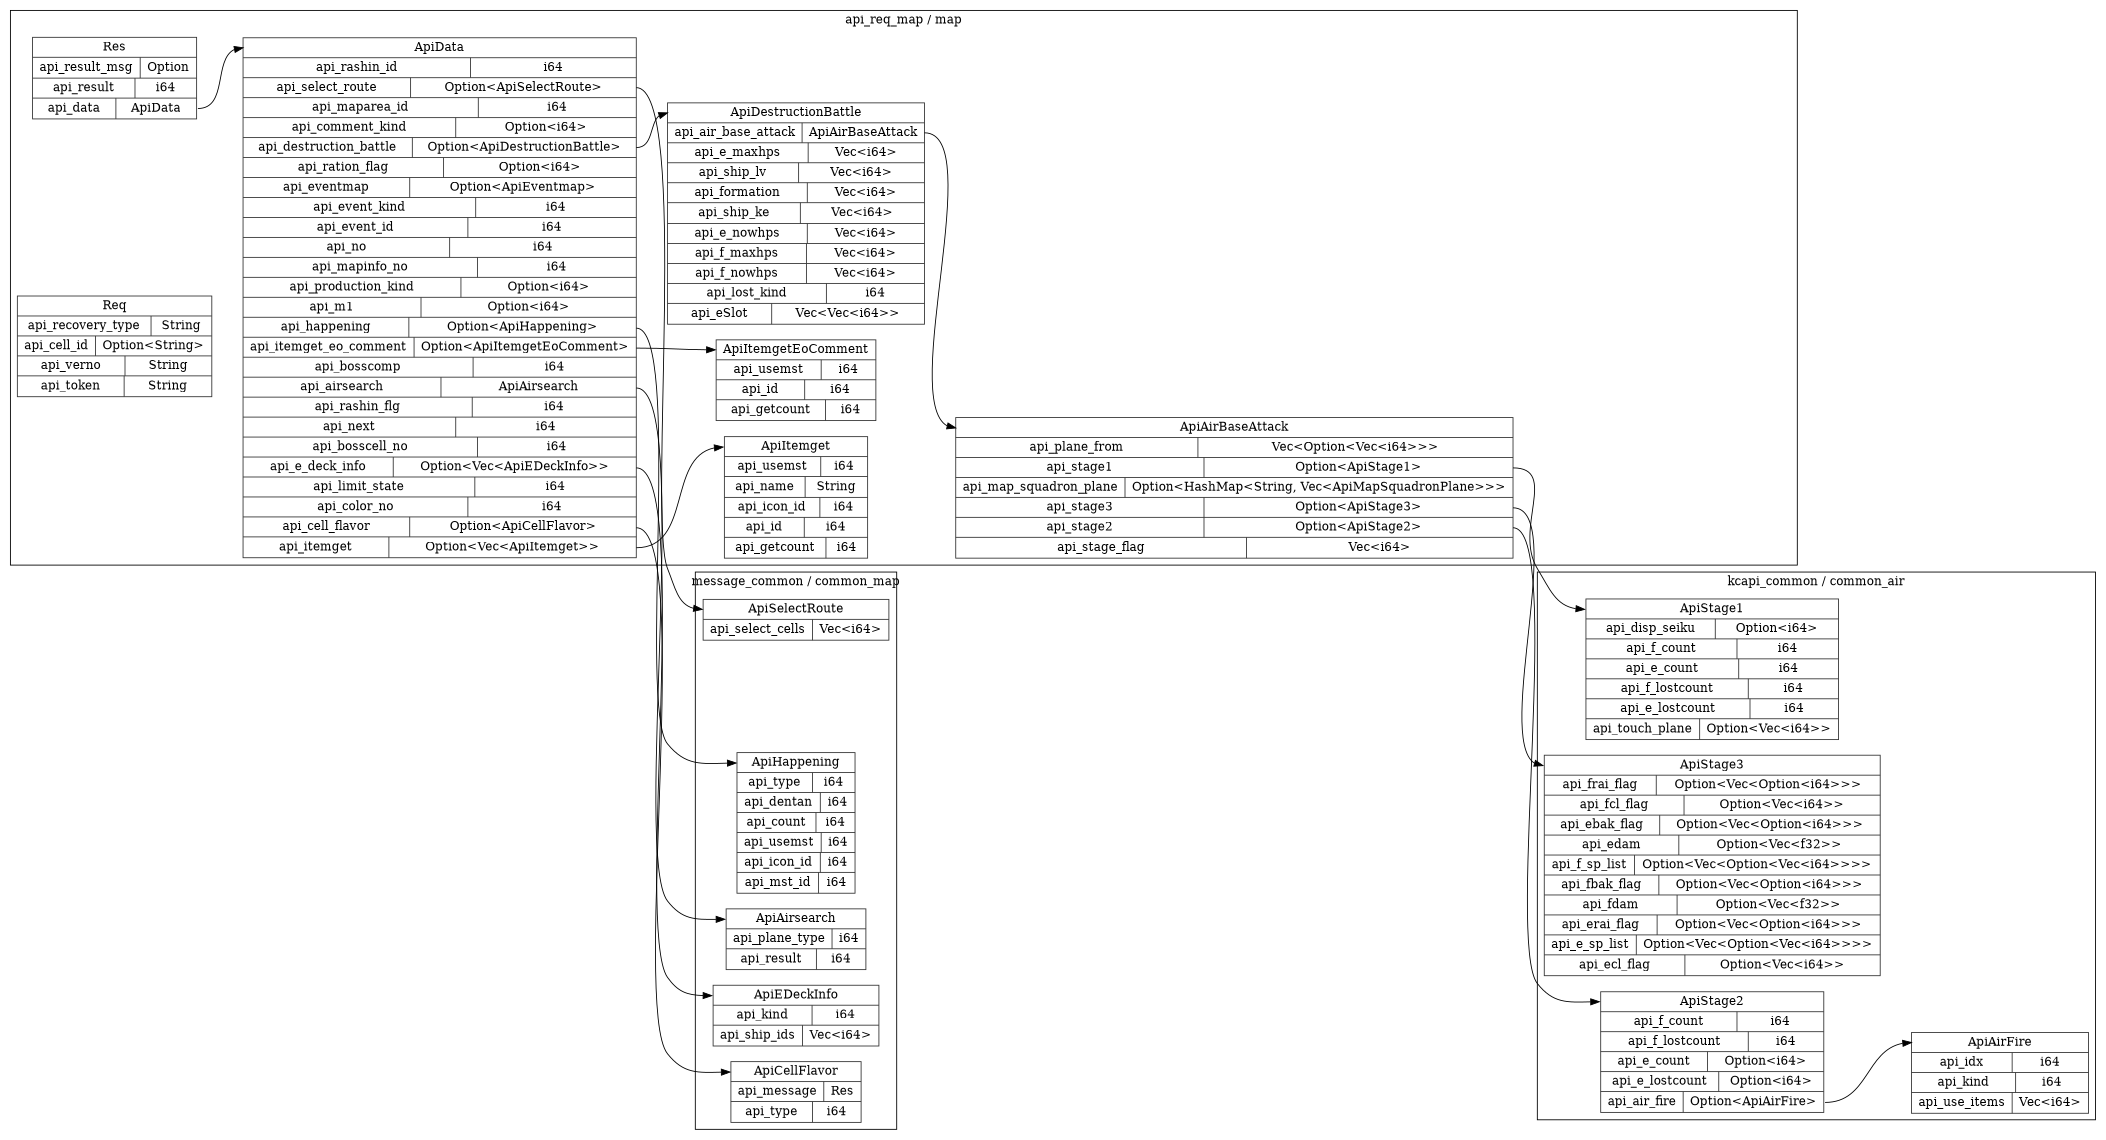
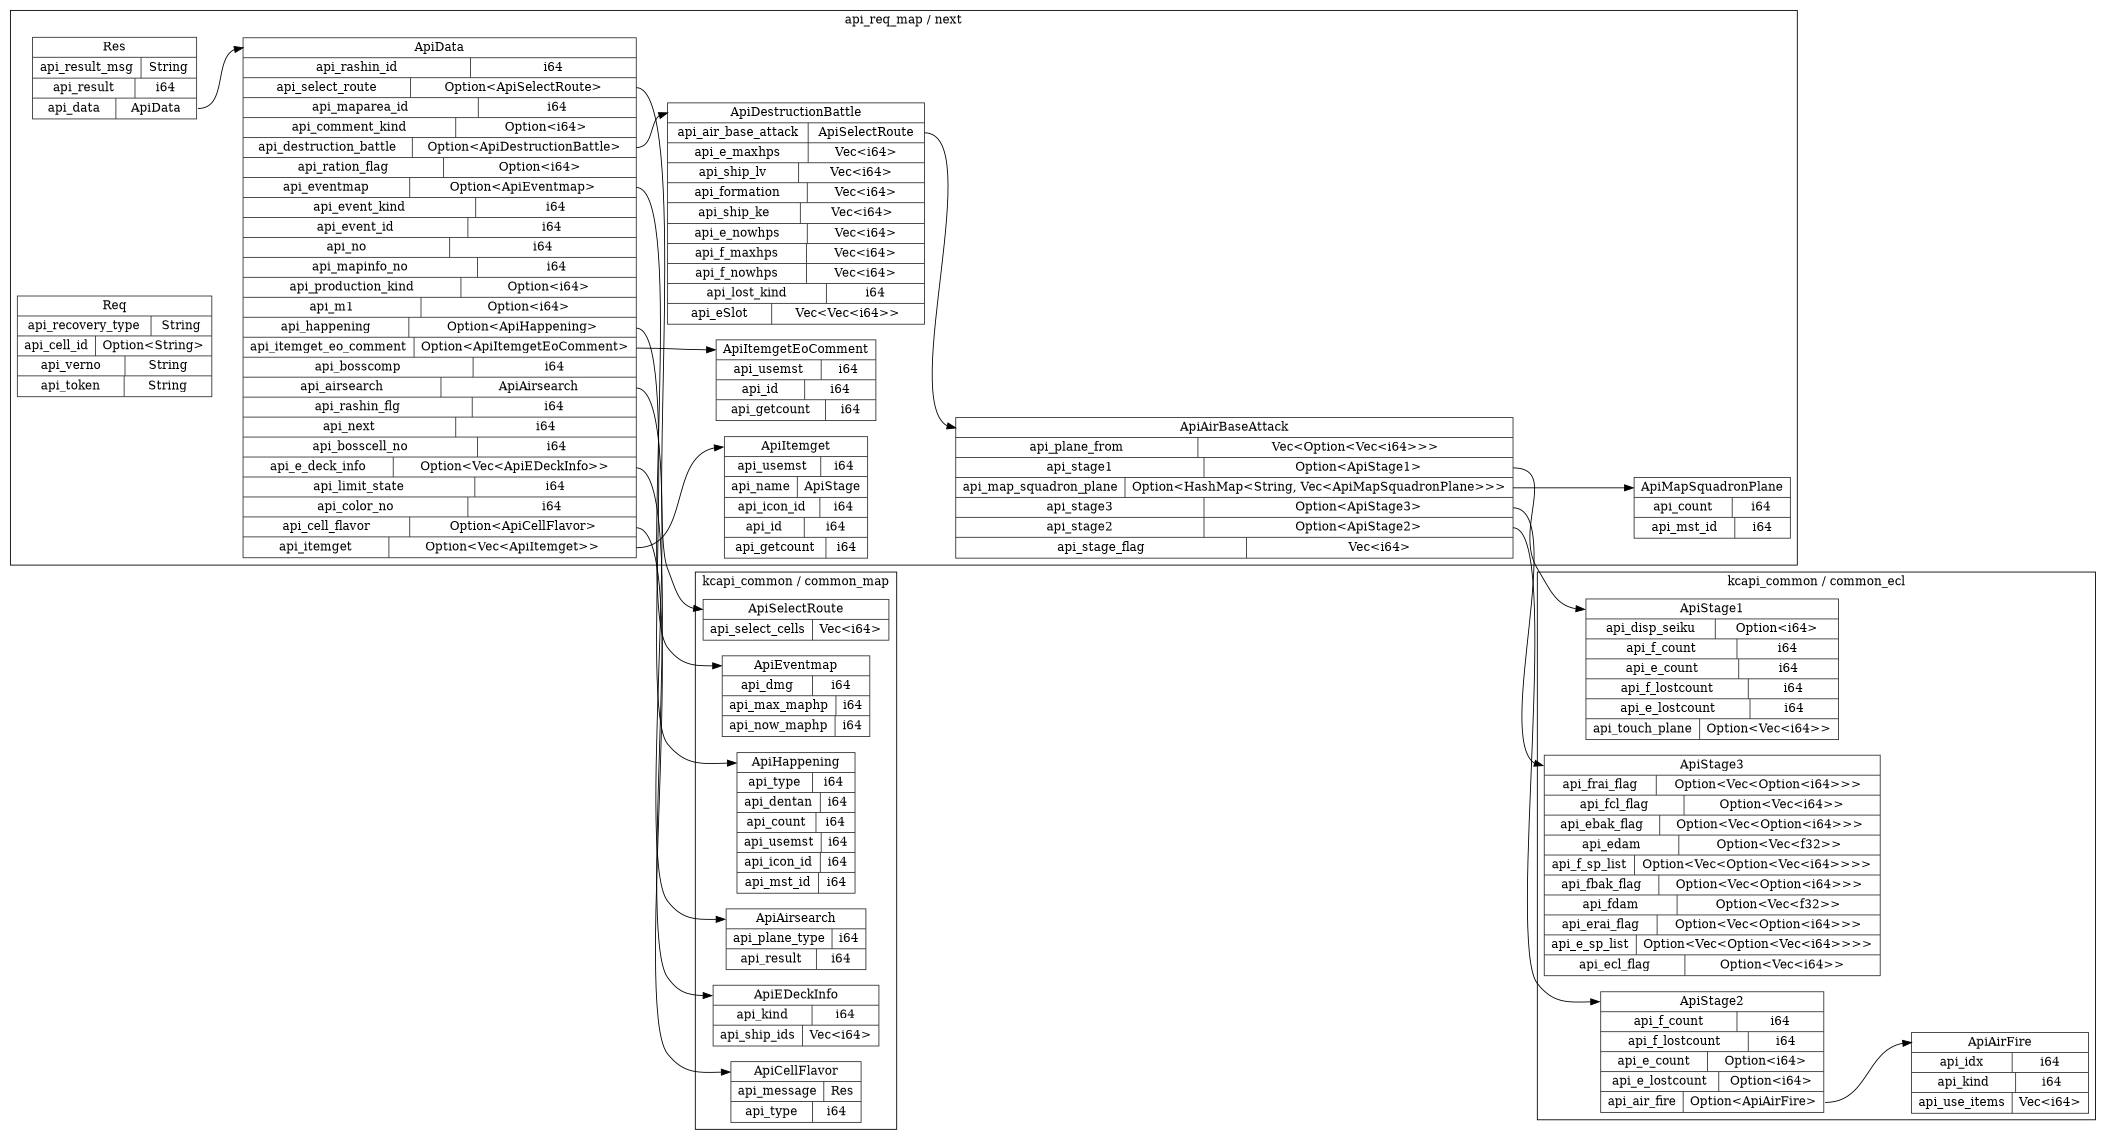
cluster "api_req_map / map": label "api_req_map / map" -> "api_req_map / next"
node "Res": text "Option" -> "String"
node "ApiDestructionBattle": text "ApiAirBaseAttack" -> "ApiSelectRoute"
node "ApiItemget": text "String" -> "ApiStage"
node "ApiMapSquadronPlane": added
cluster "message_common / common_map": label "message_common / common_map" -> "kcapi_common / common_map"
cluster "kcapi_common / common_air": label "kcapi_common / common_air" -> "kcapi_common / common_ecl"
node "ApiEventmap": added
